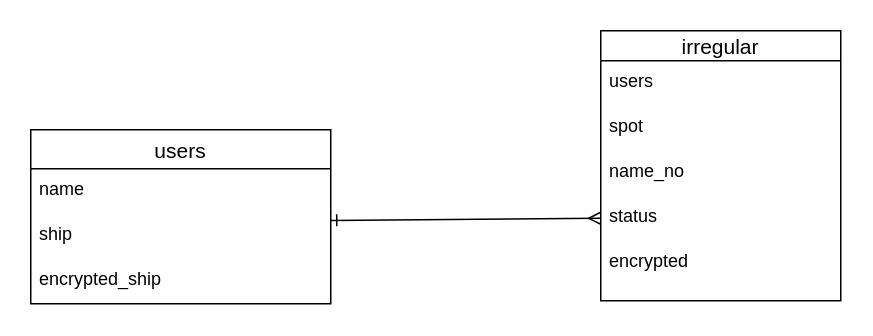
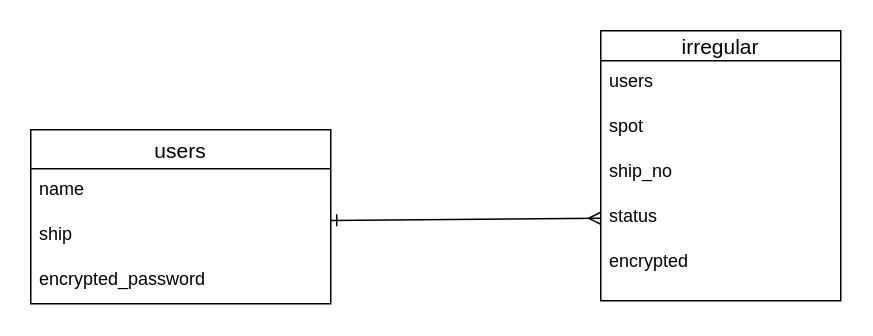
node "name_no": label "name_no" -> "ship_no"
node "encrypted_ship": label "encrypted_ship" -> "encrypted_password"
